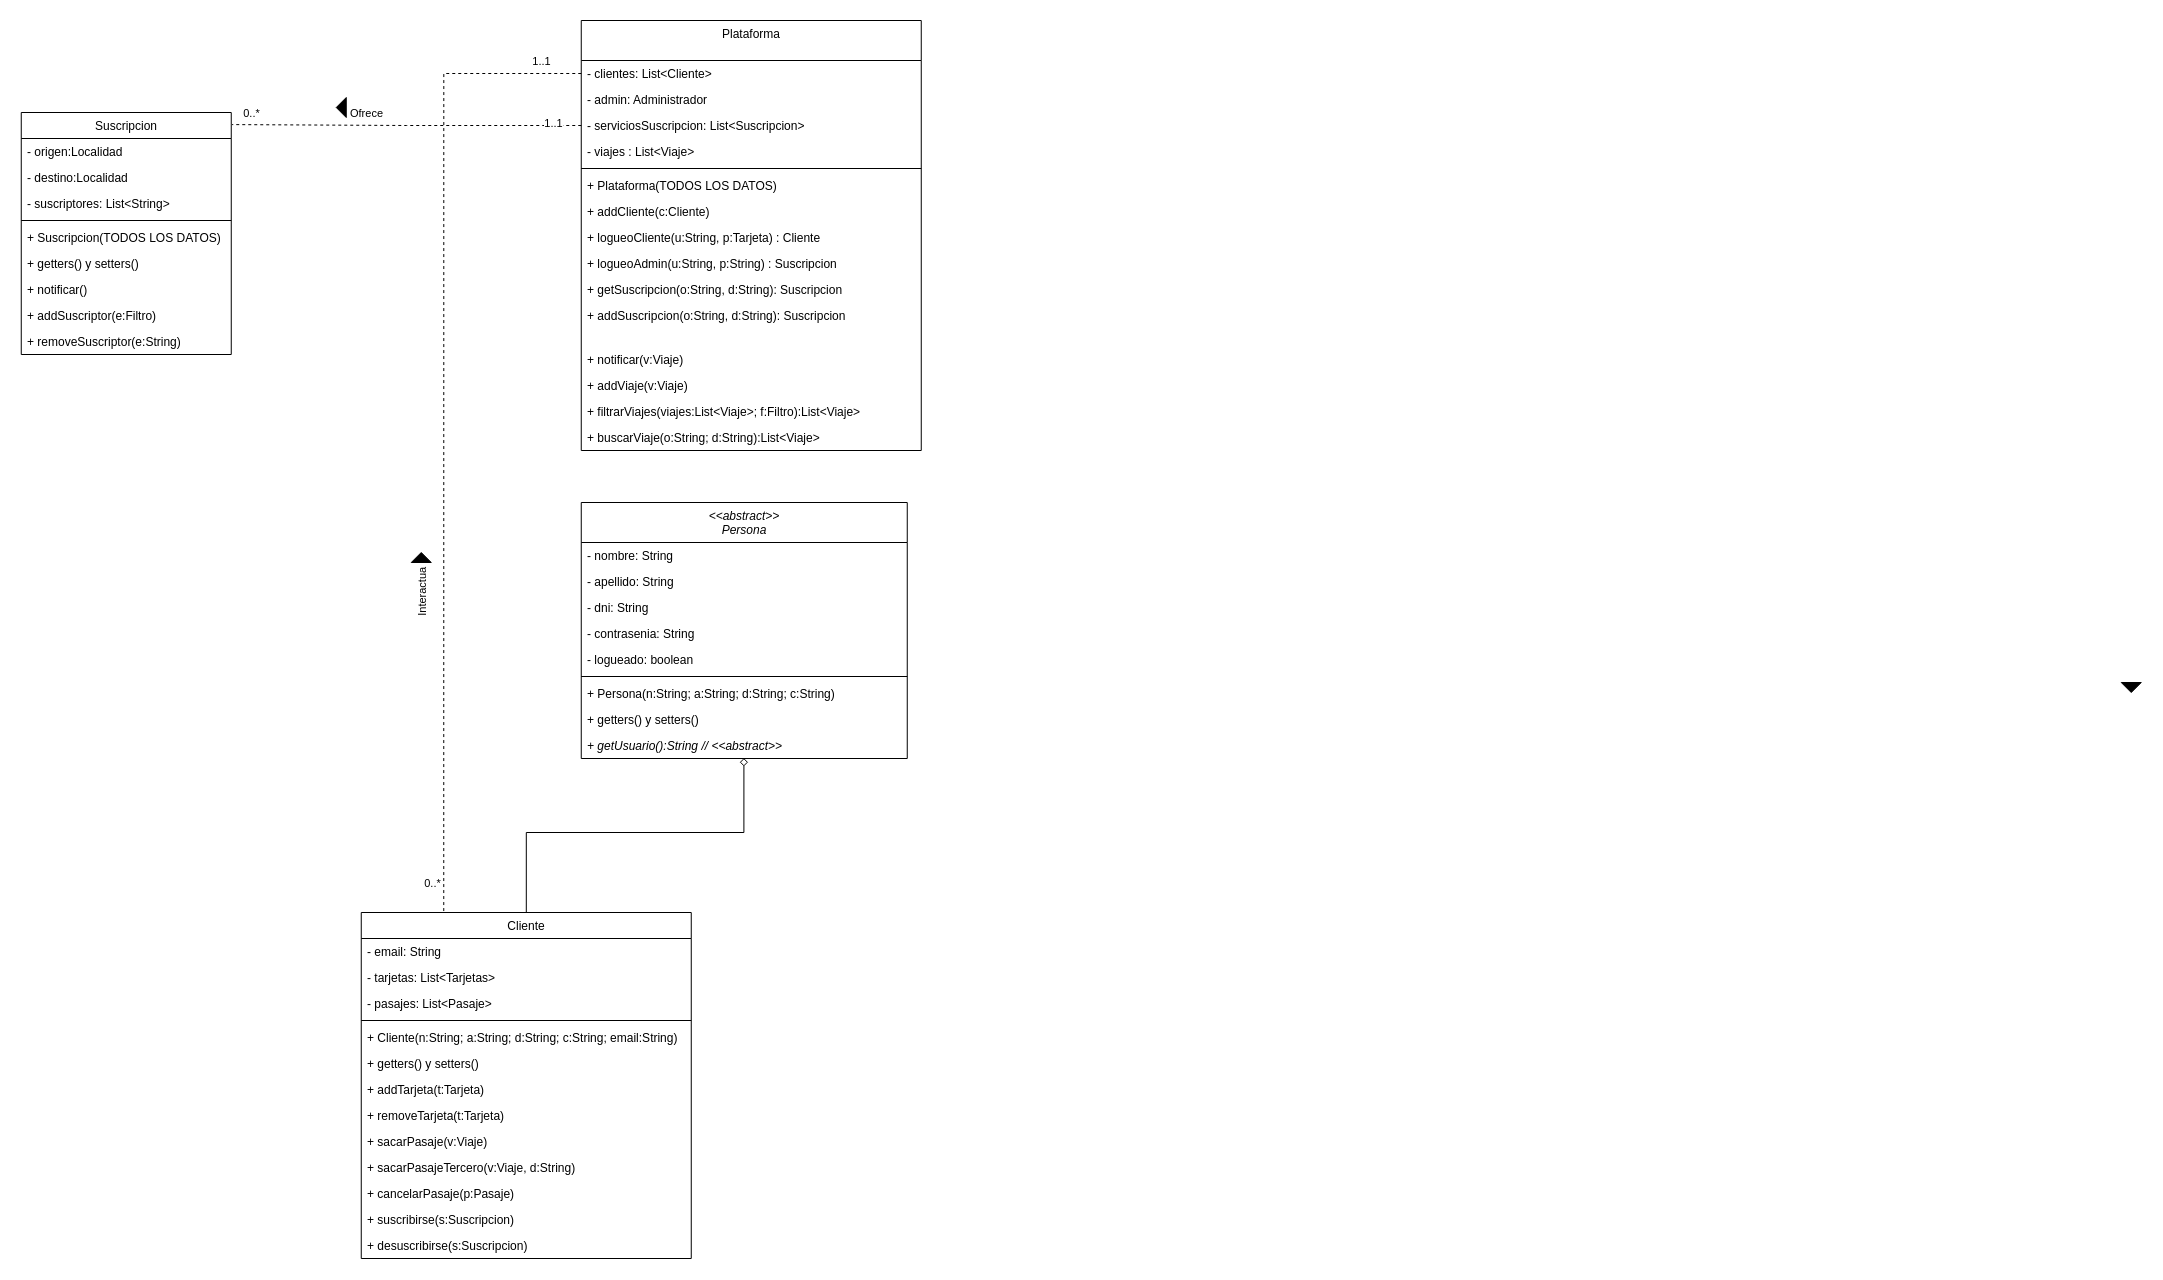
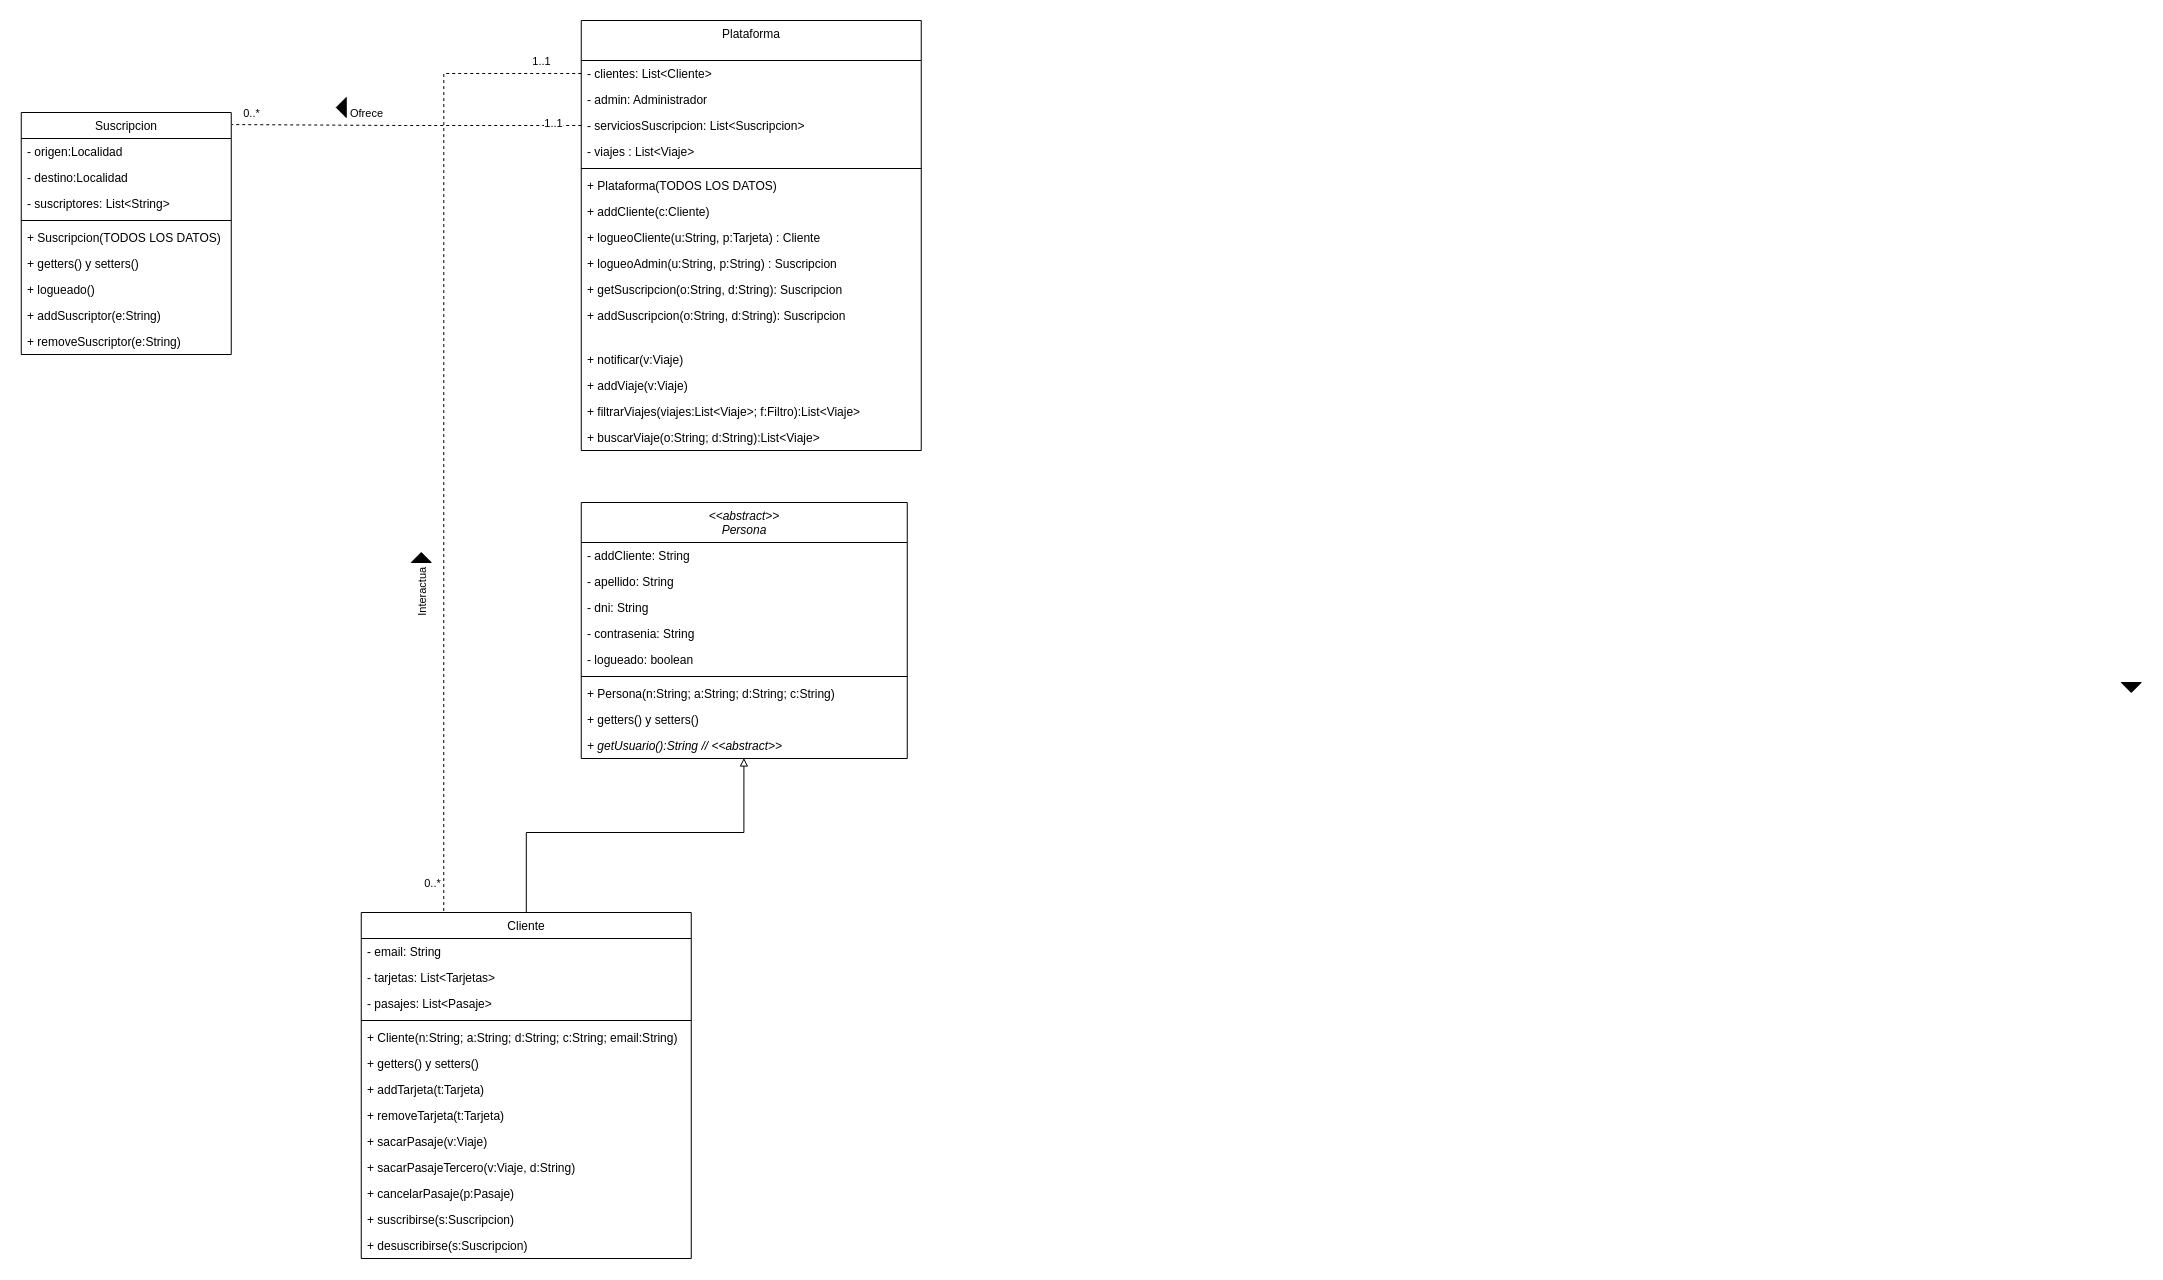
node "+ notificar()": label "+ notificar()" -> "+ logueado()"
node "+ addSuscriptor(e:Filtro)": label "+ addSuscriptor(e:Filtro)" -> "+ addSuscriptor(e:String)"
node "- nombre: String": label "- nombre: String" -> "- addCliente: String"
edge "Cliente" -> "+ getUsuario():String // <<abstract>>": arrowhead diamond -> block
